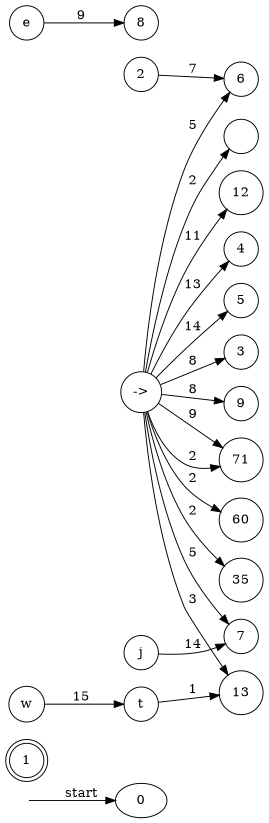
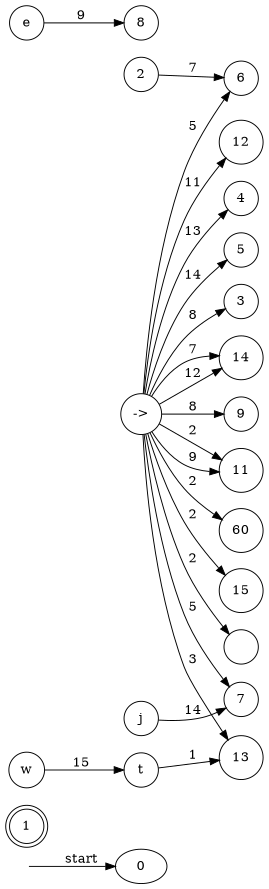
node "14": added
node "71": label "71" -> "11"
node "35": label "35" -> "15"
